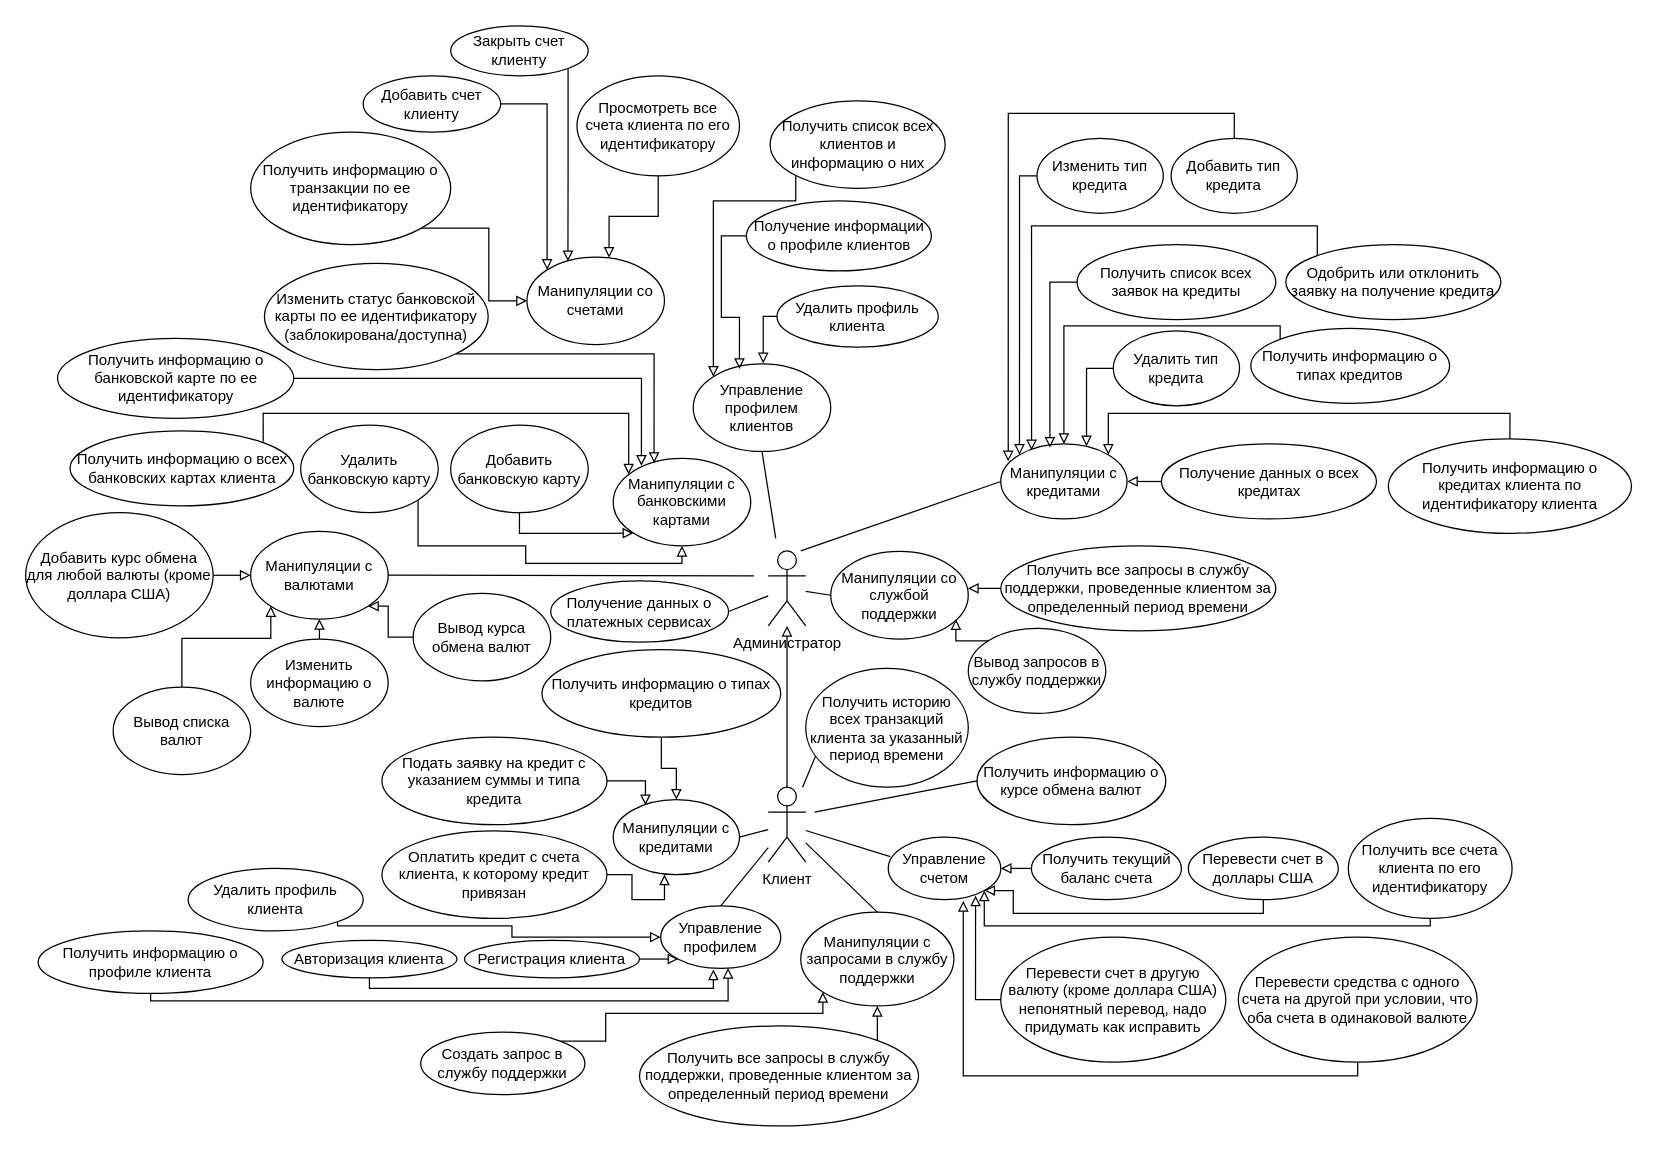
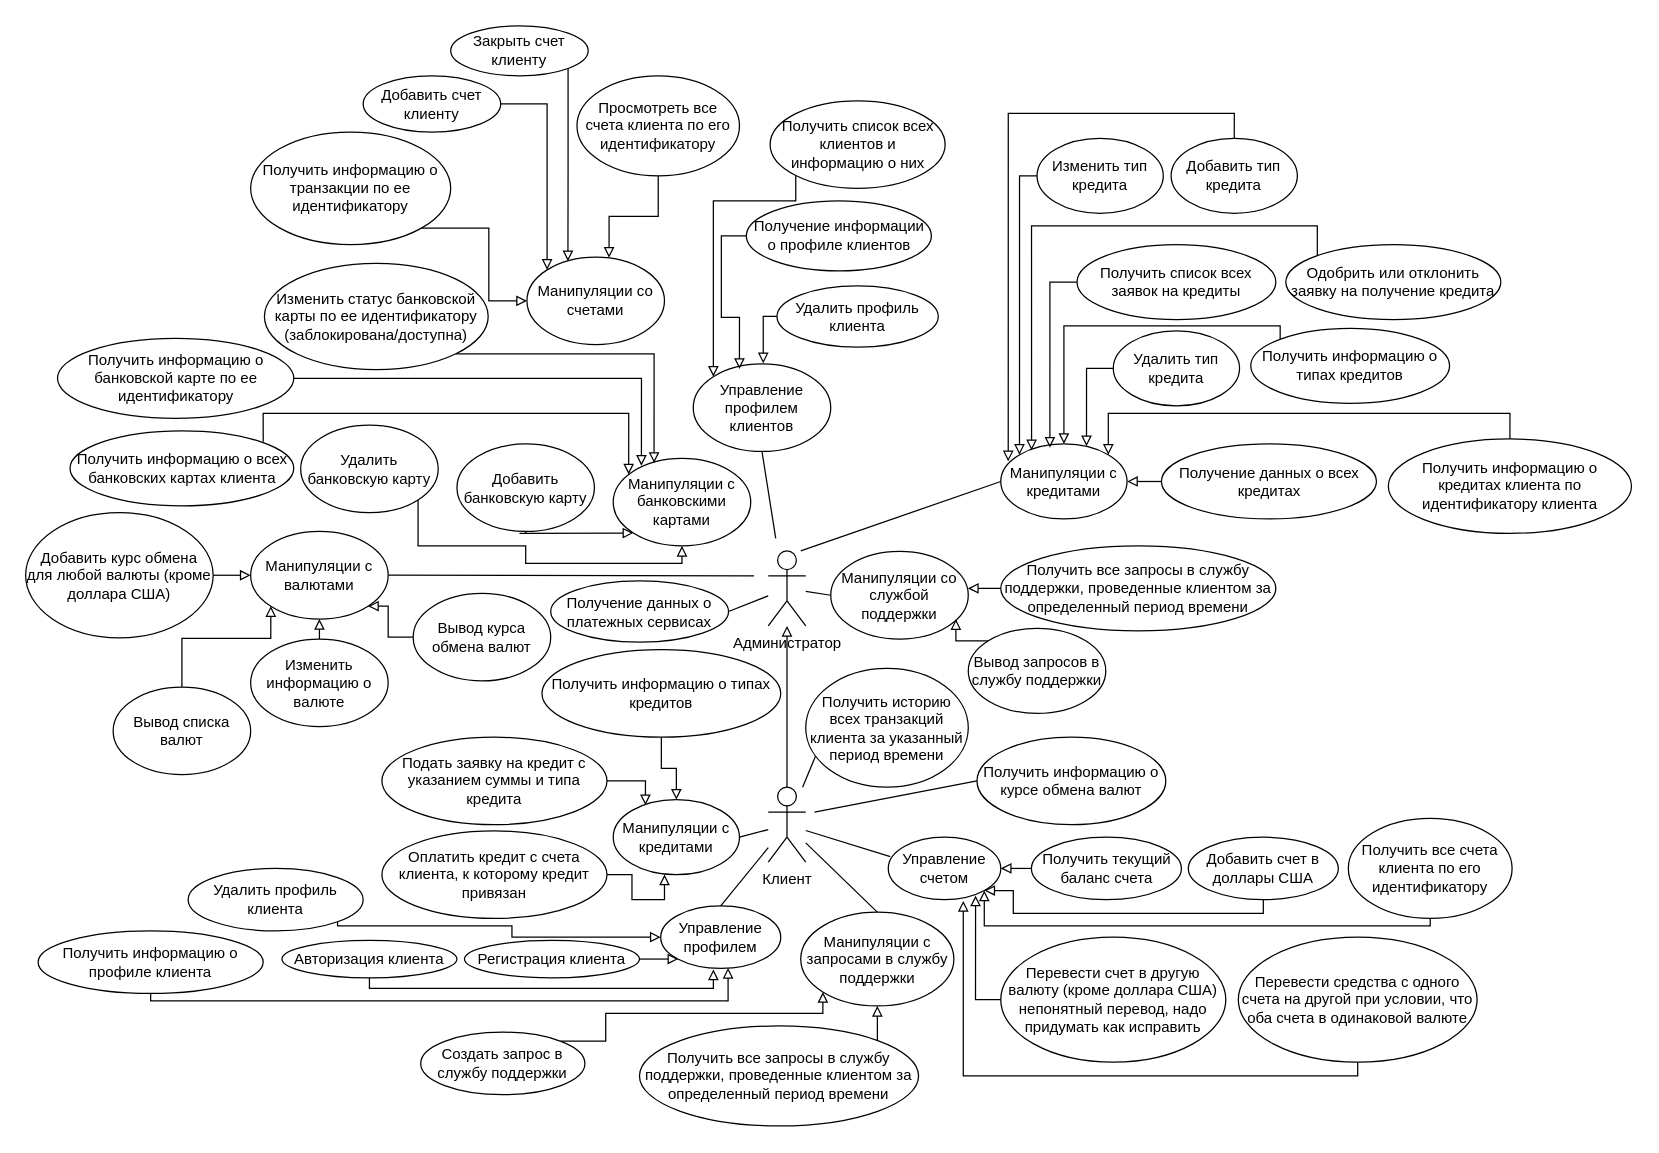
node "Добавить банковскую карту": moved (519, 469) -> (526, 488)
node "Перевести счет в доллары США": label "Перевести счет в доллары США" -> "Добавить счет в доллары США"
